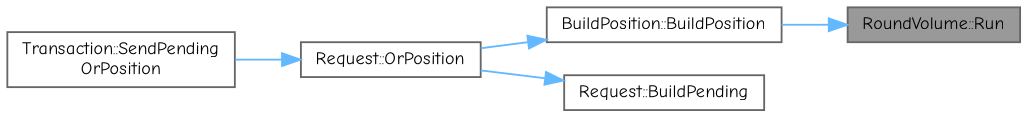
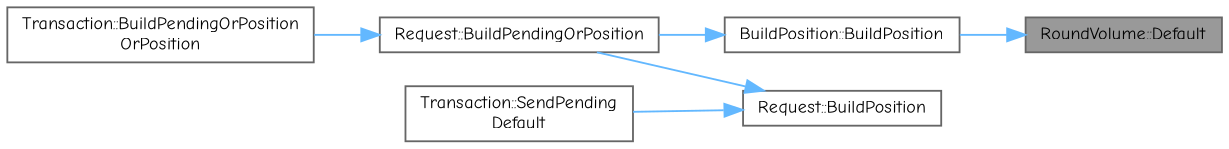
node "RoundVolume::Run": label "RoundVolume::Run" -> "RoundVolume::Default"
node "Transaction::SendPending OrPosition": label "Transaction::SendPending OrPosition" -> "Transaction::BuildPendingOrPosition OrPosition"
node "Request::OrPosition": label "Request::OrPosition" -> "Request::BuildPendingOrPosition"
node "Request::BuildPending": label "Request::BuildPending" -> "Request::BuildPosition"
node "Transaction::SendPending Default": added
